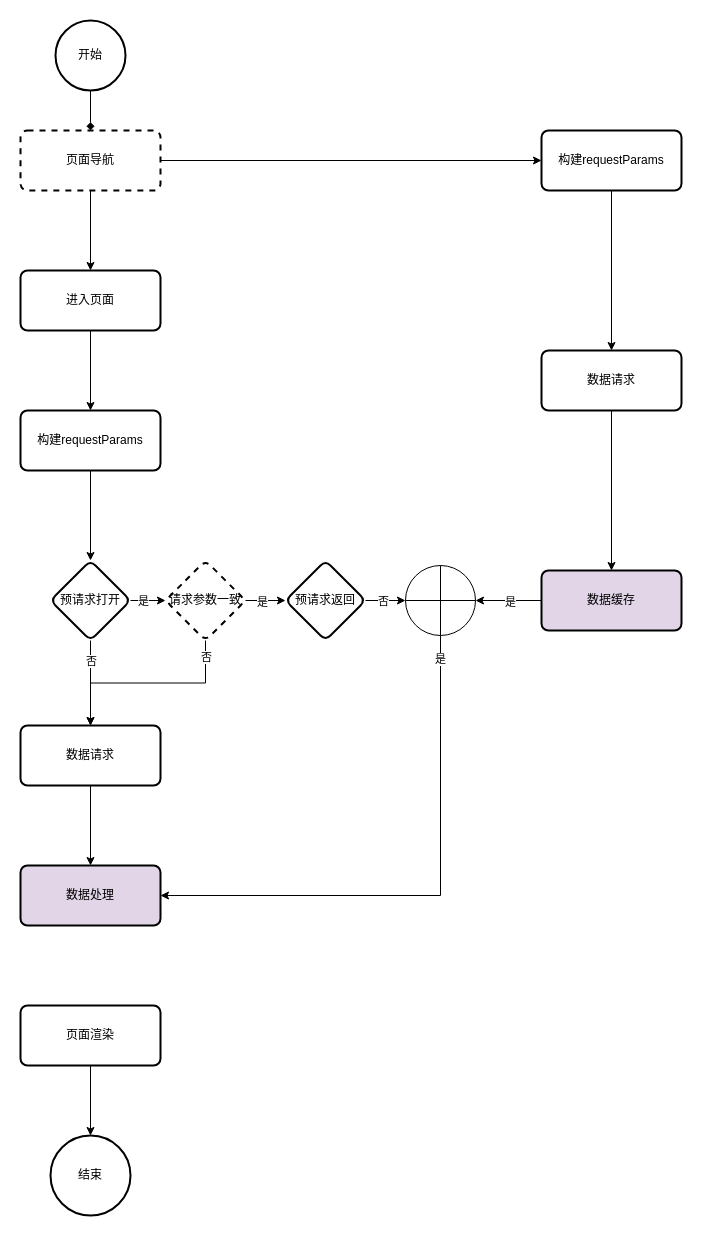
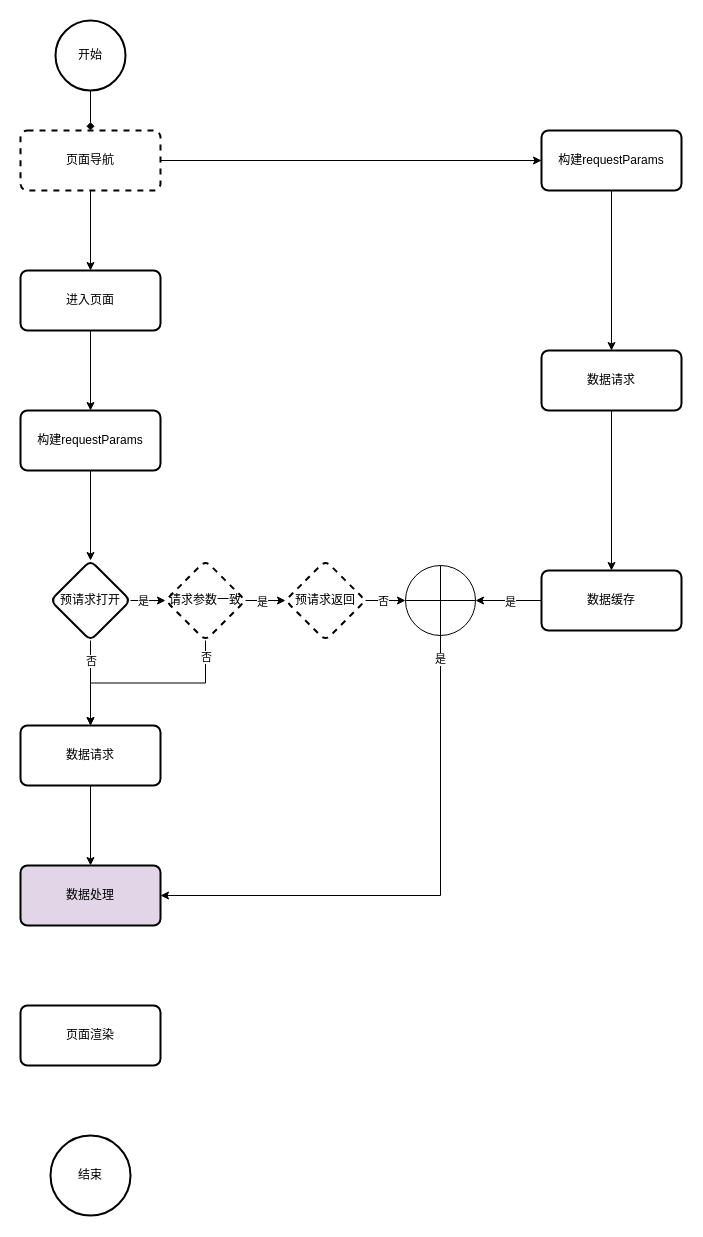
node "预请求返回": style solid -> dashed
node "数据缓存": fillcolor #e1d5e7 -> #ffffff
edge "页面渲染" -> "结束": removed
